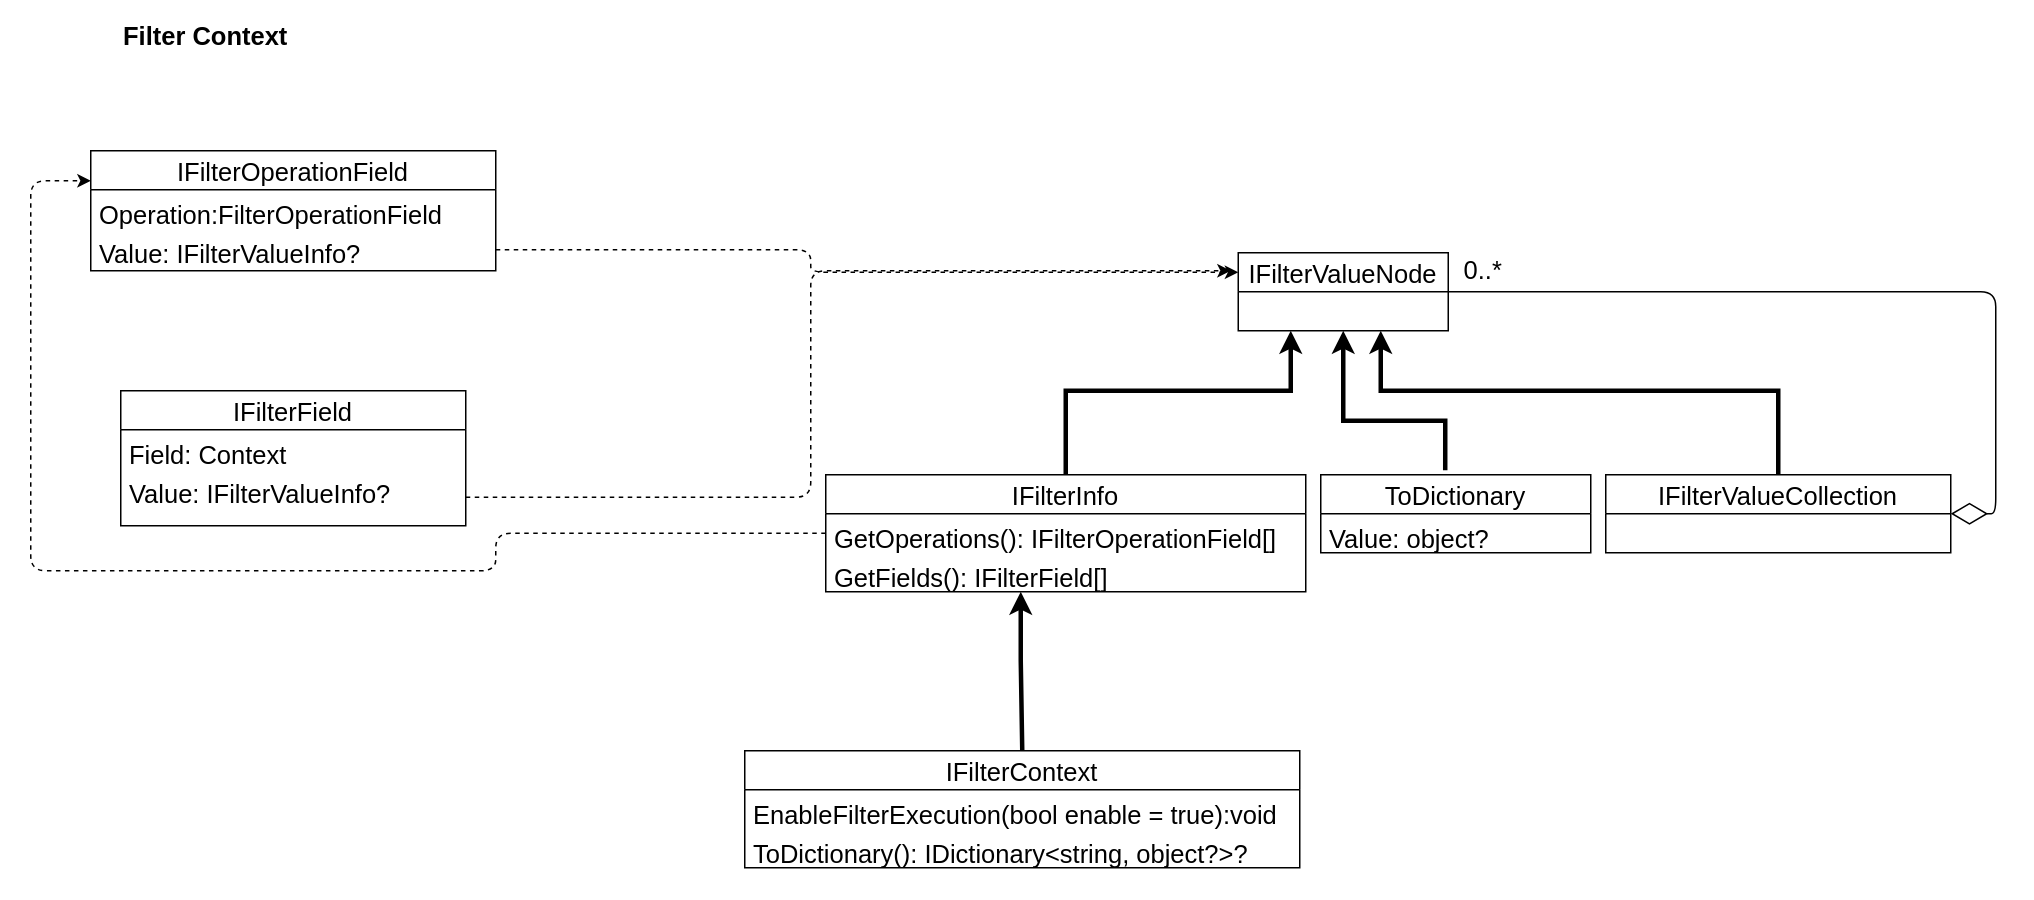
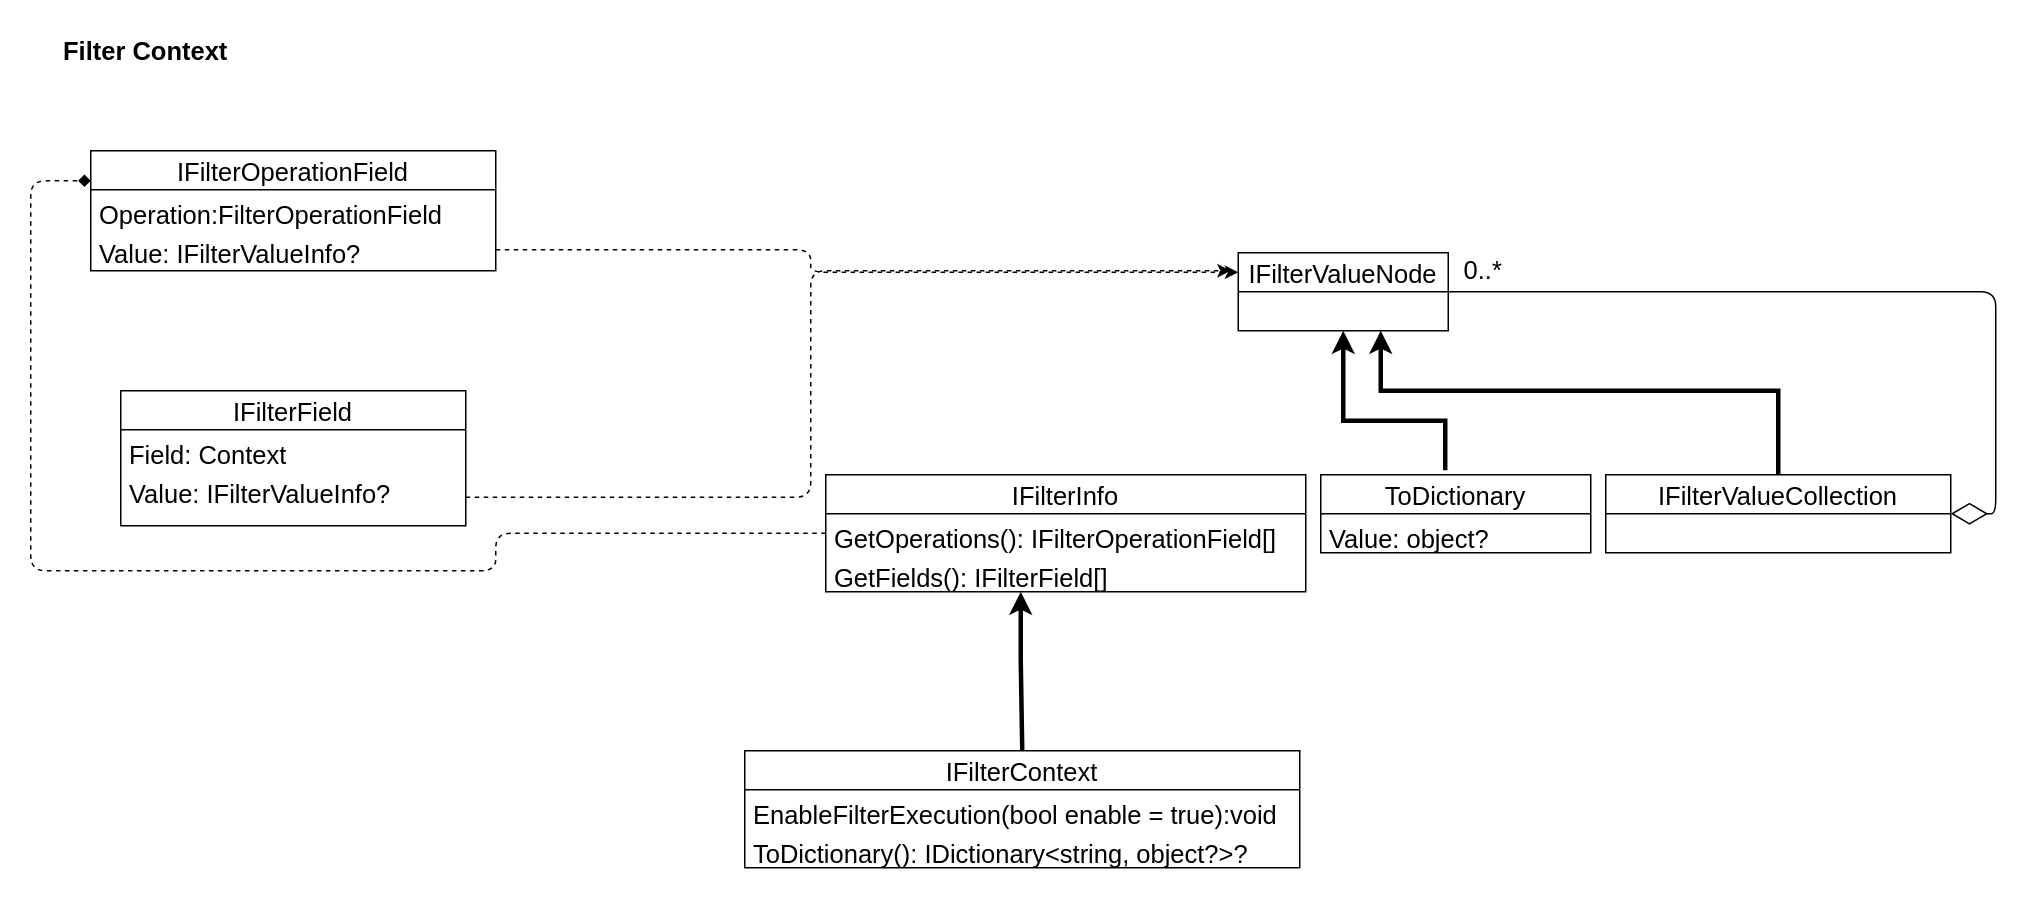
node "Filter Context": moved (301, 38) -> (241, 53)
edge "GetOperations(): IFilterOperationField[]" -> "IFilterOperationField": arrowhead classic -> diamond
edge "IFilterInfo" -> "IFilterValueNode": removed
